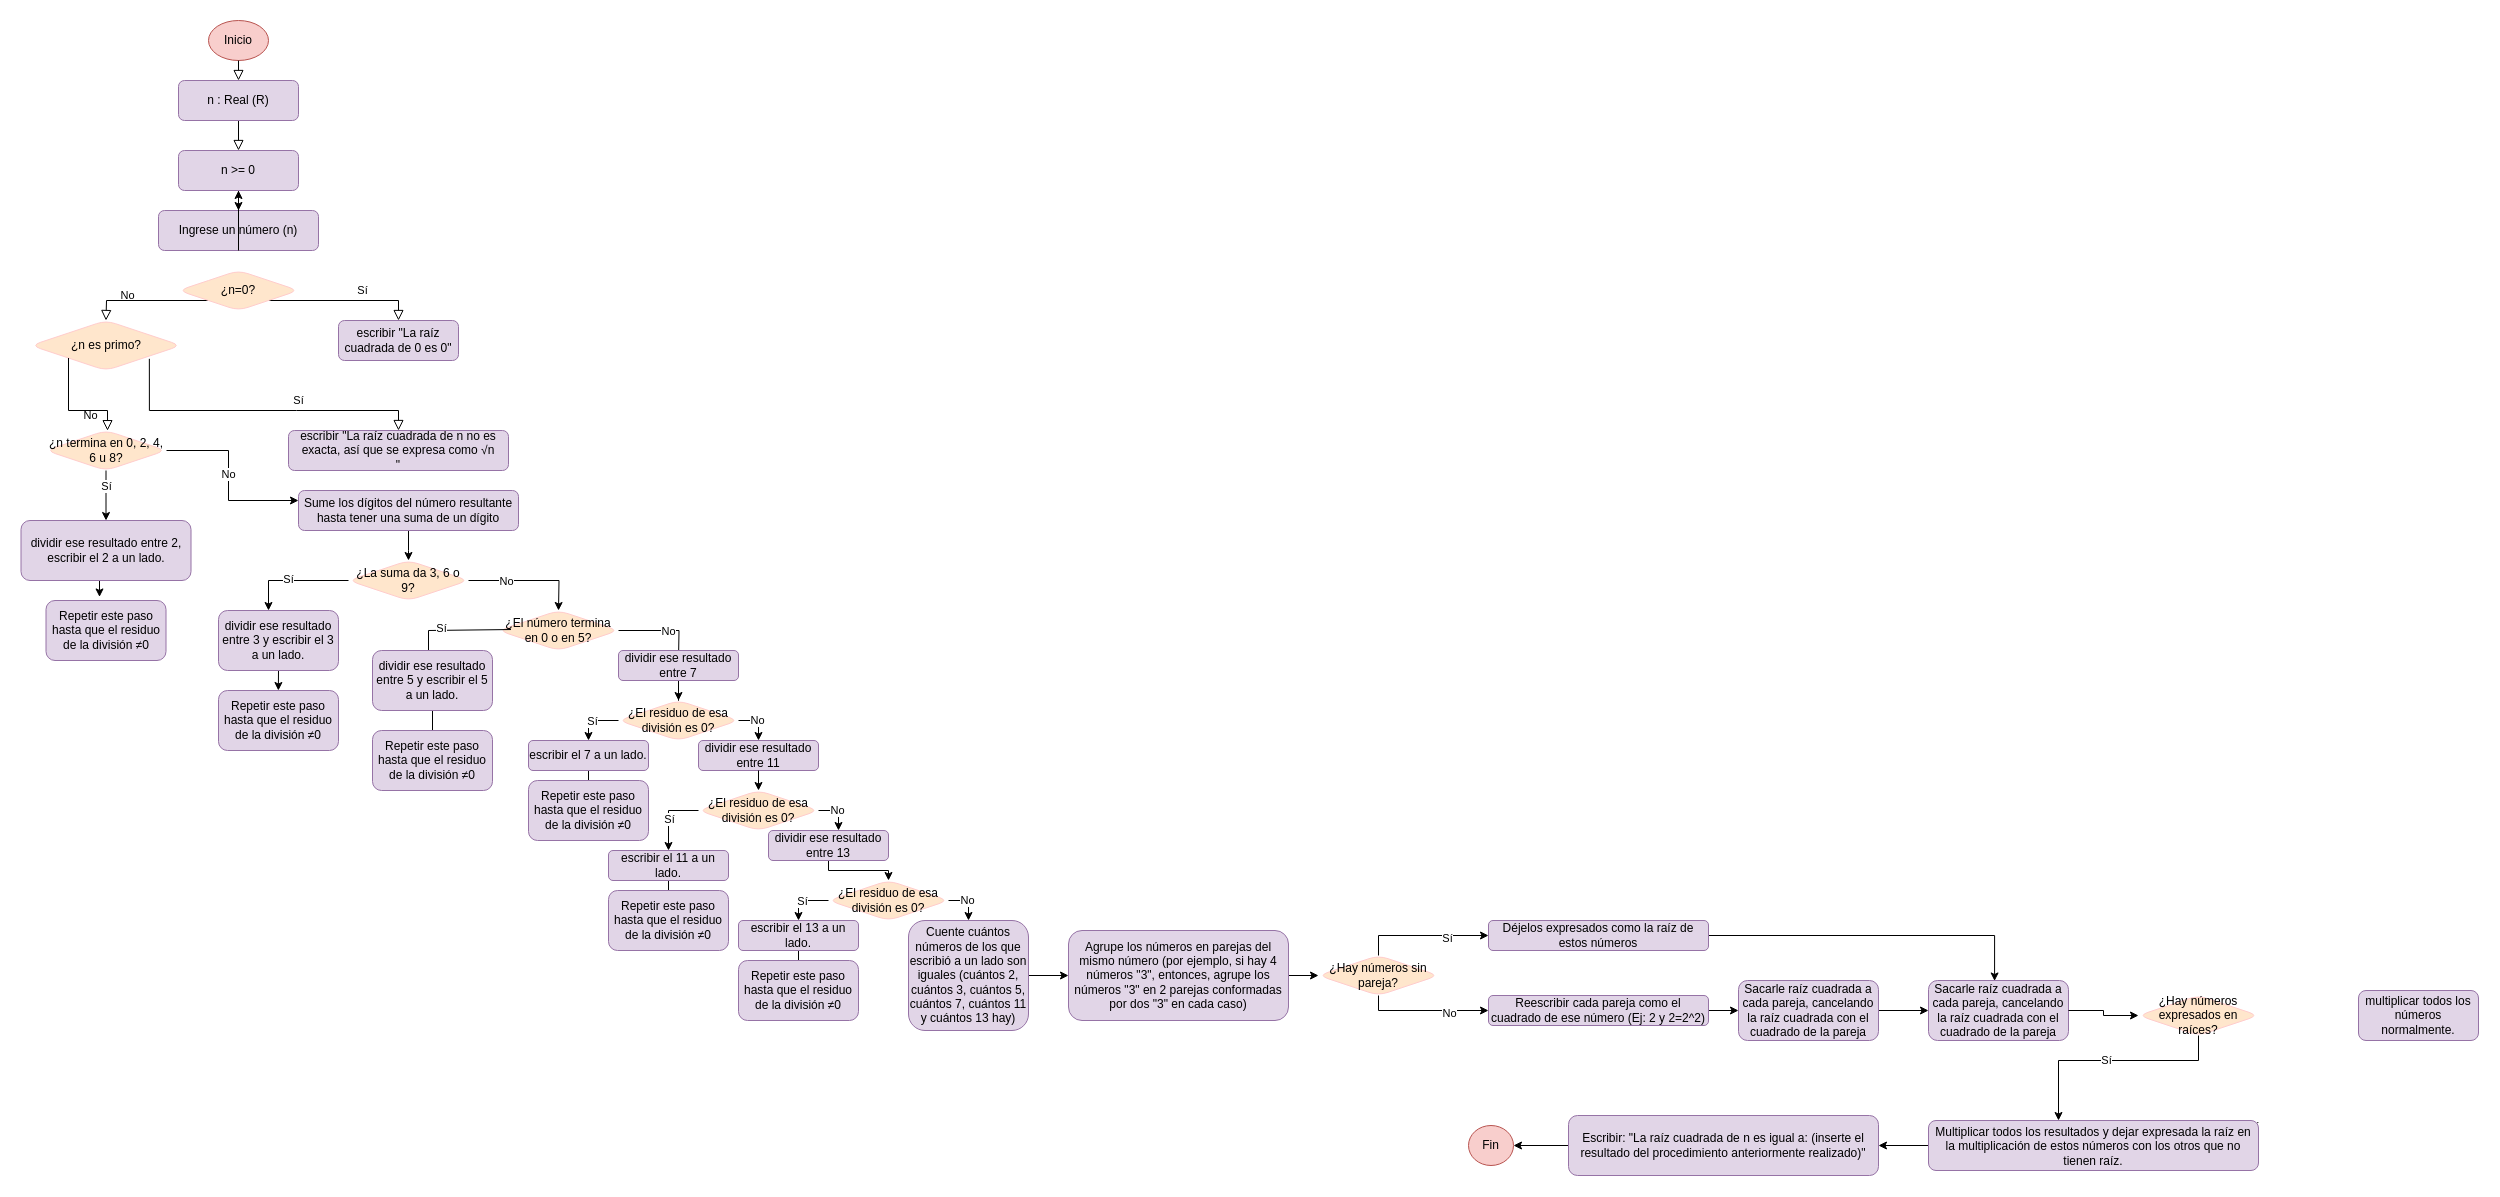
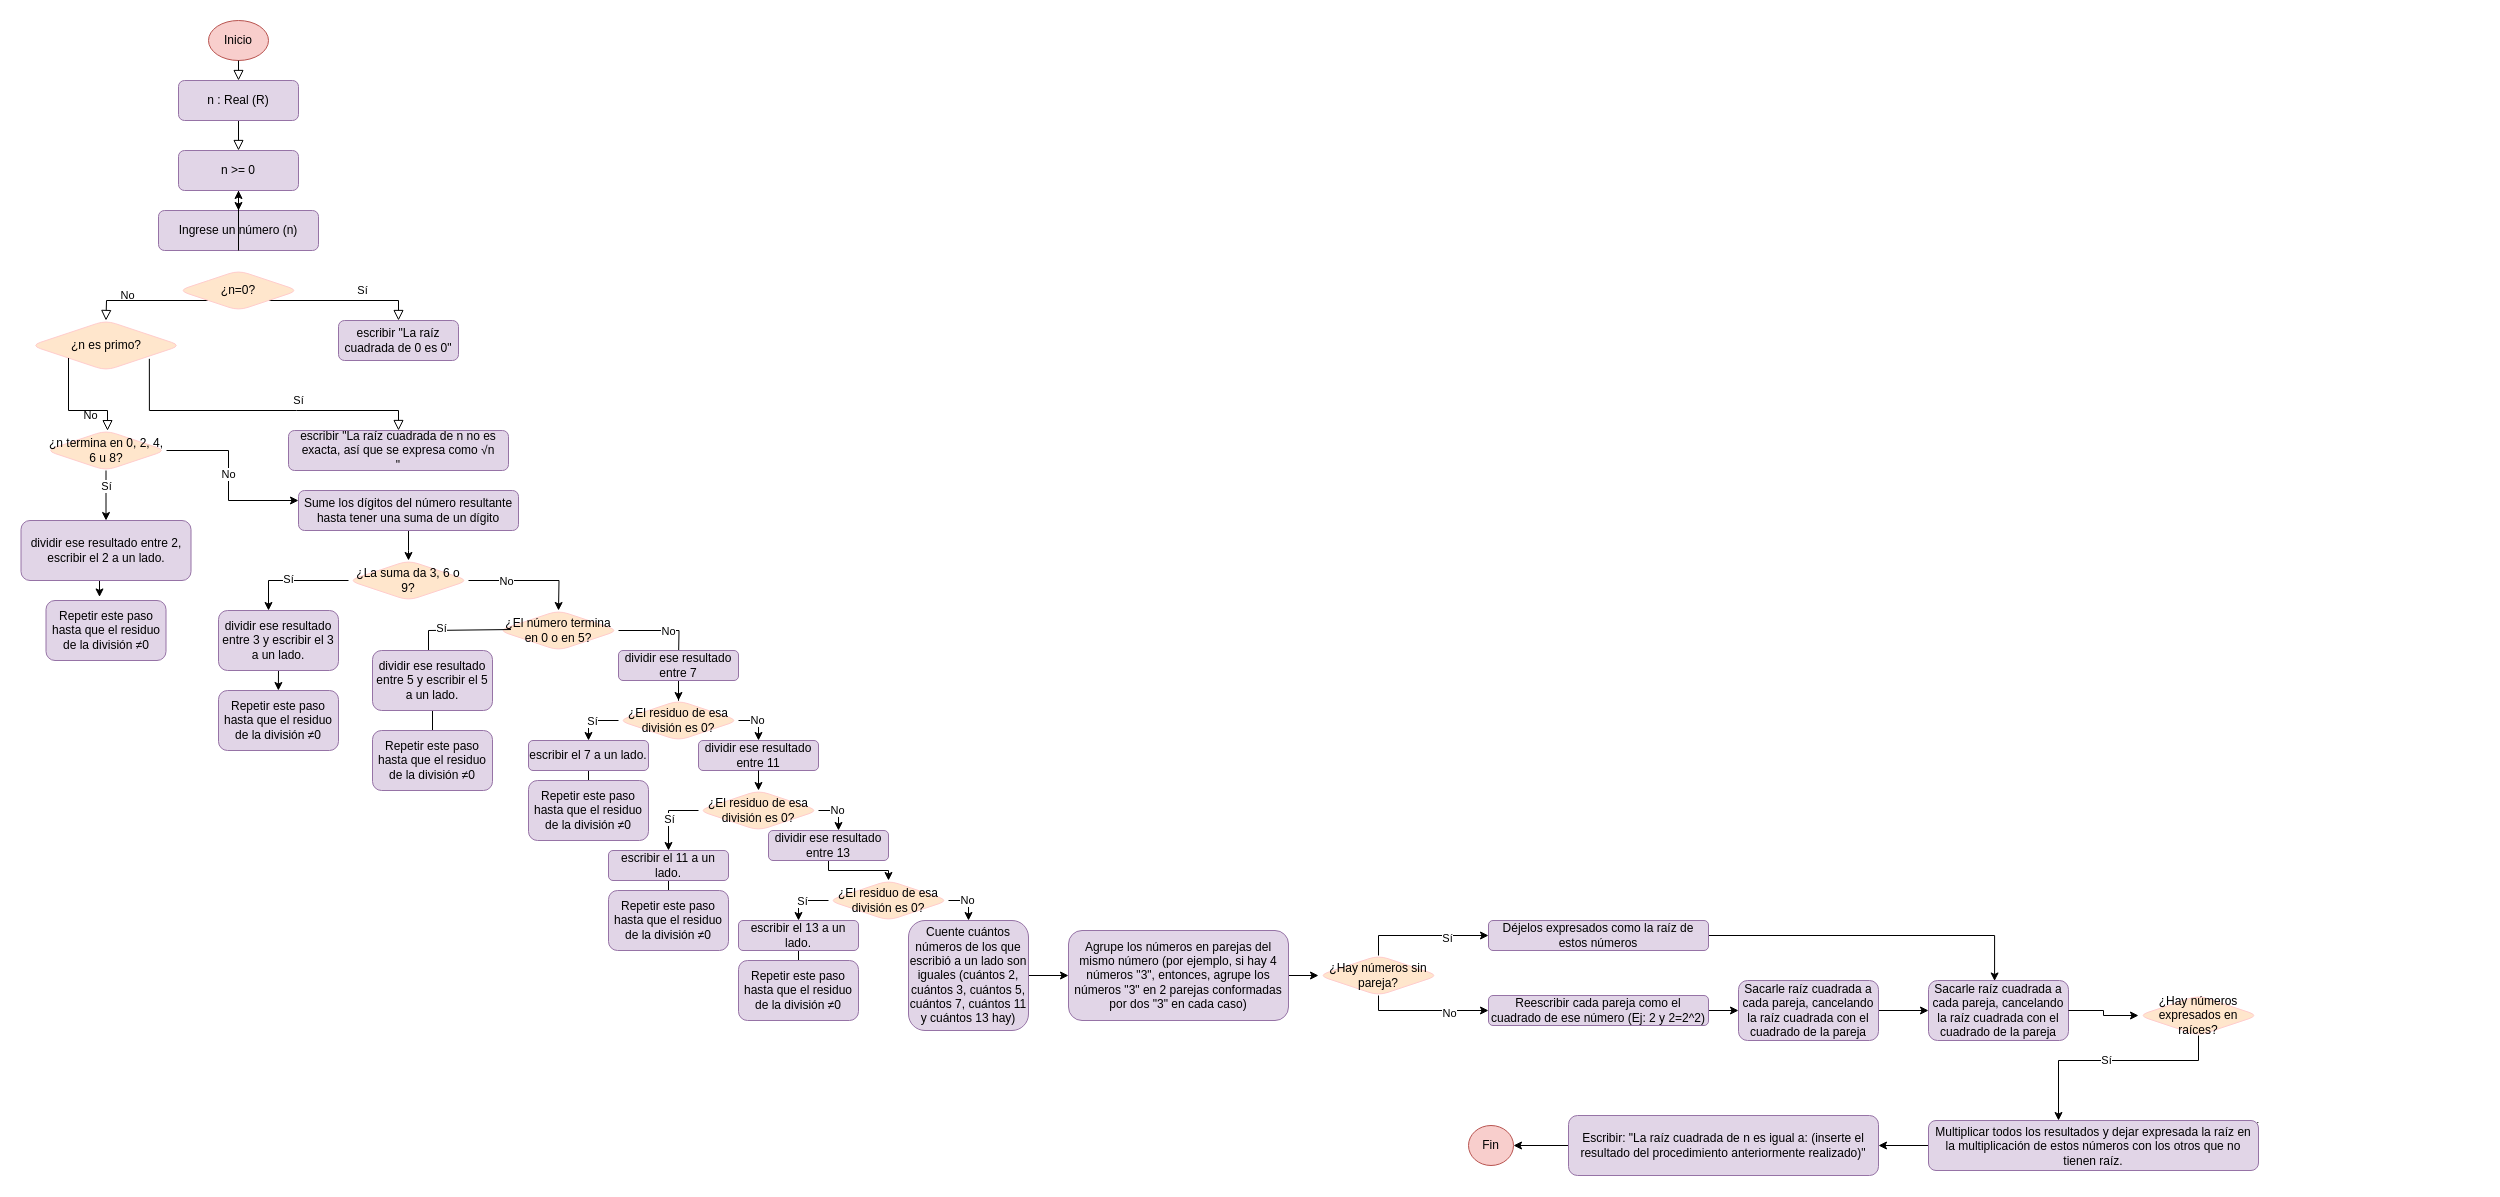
node "multiplicar todos los números normalmente.": removed
